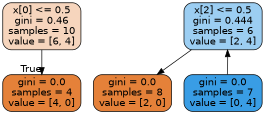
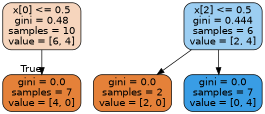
node "x[0] <= 0.5 gini = 0.46 samples = 10 value = [6, 4]": label "x[0] <= 0.5 gini = 0.46 samples = 10 value = [6, 4]" -> "x[0] <= 0.5 gini = 0.48 samples = 10 value = [6, 4]"
edge "gini = 0.0 samples = 7 value = [0, 4]" -> "x[2] <= 0.5 gini = 0.444 samples = 6 value = [2, 4]": reversed
node "gini = 0.0 samples = 4 value = [4, 0]": label "gini = 0.0 samples = 4 value = [4, 0]" -> "gini = 0.0 samples = 7 value = [4, 0]"
node "gini = 0.0 samples = 8 value = [2, 0]": label "gini = 0.0 samples = 8 value = [2, 0]" -> "gini = 0.0 samples = 2 value = [2, 0]"
